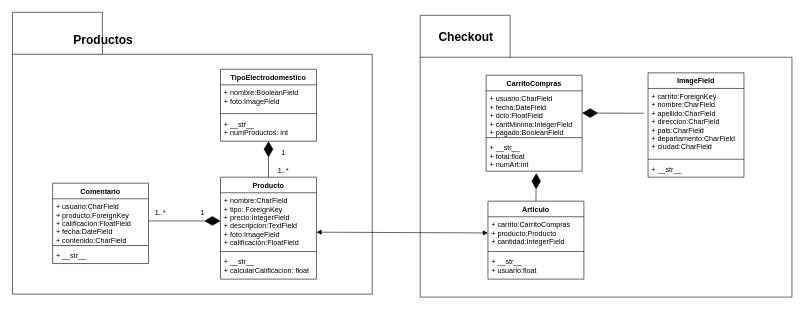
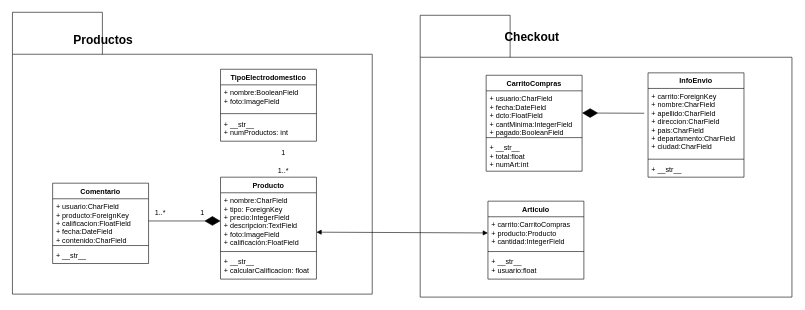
node "Checkout": moved (466, 36) -> (532, 36)
node "ImageField": label "ImageField" -> "InfoEnvio"
edge "Producto" -> "+ __str__ + numProductos: int": removed
edge "Articulo" -> "+ __str__ + total:float + numArt:int": removed
